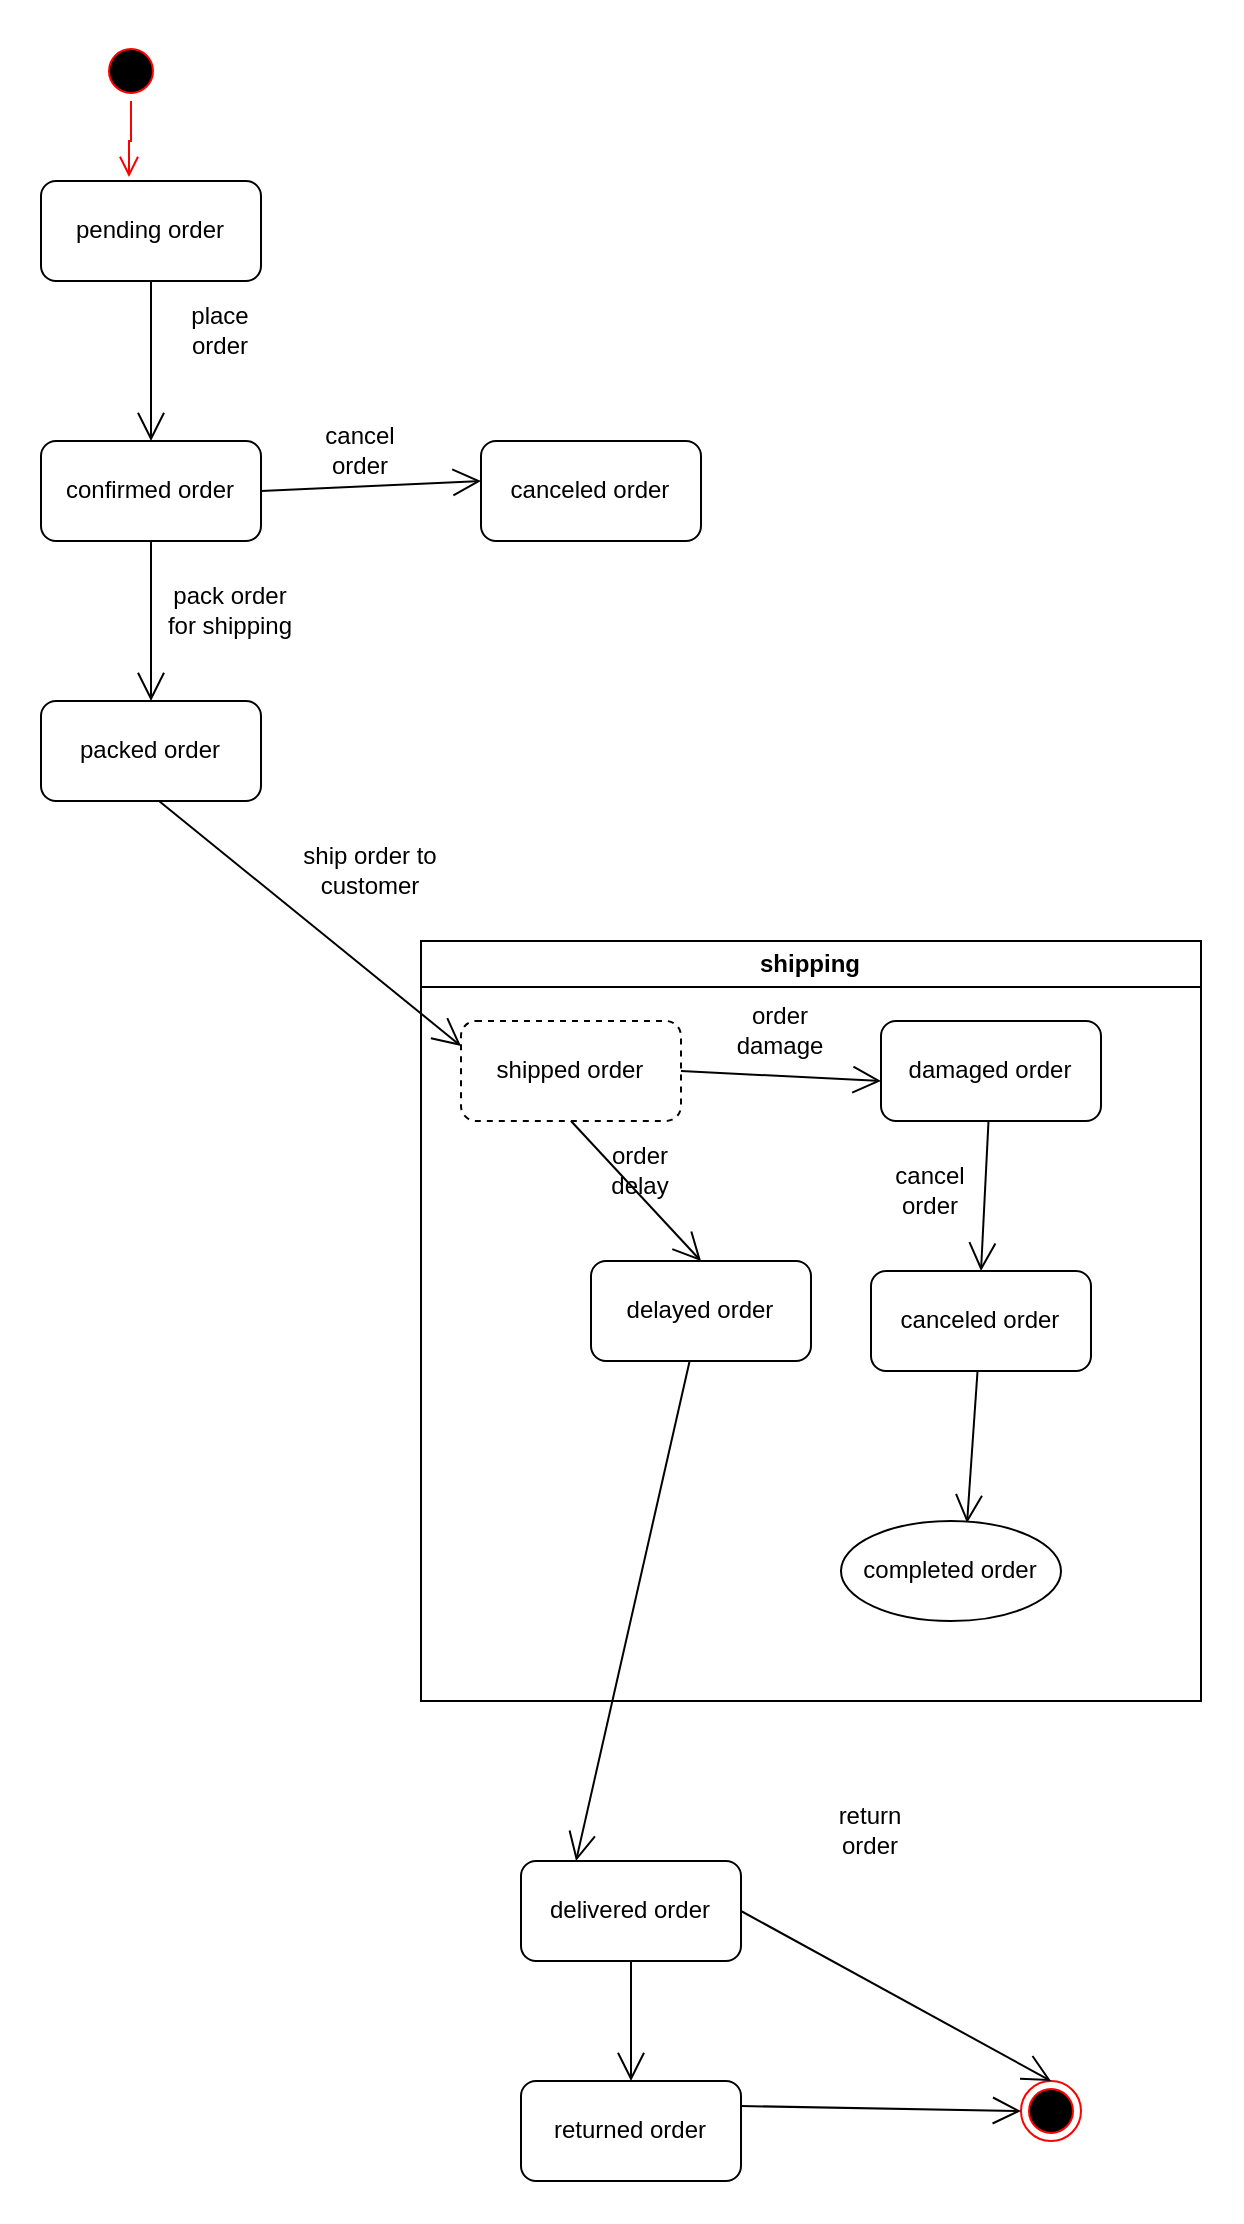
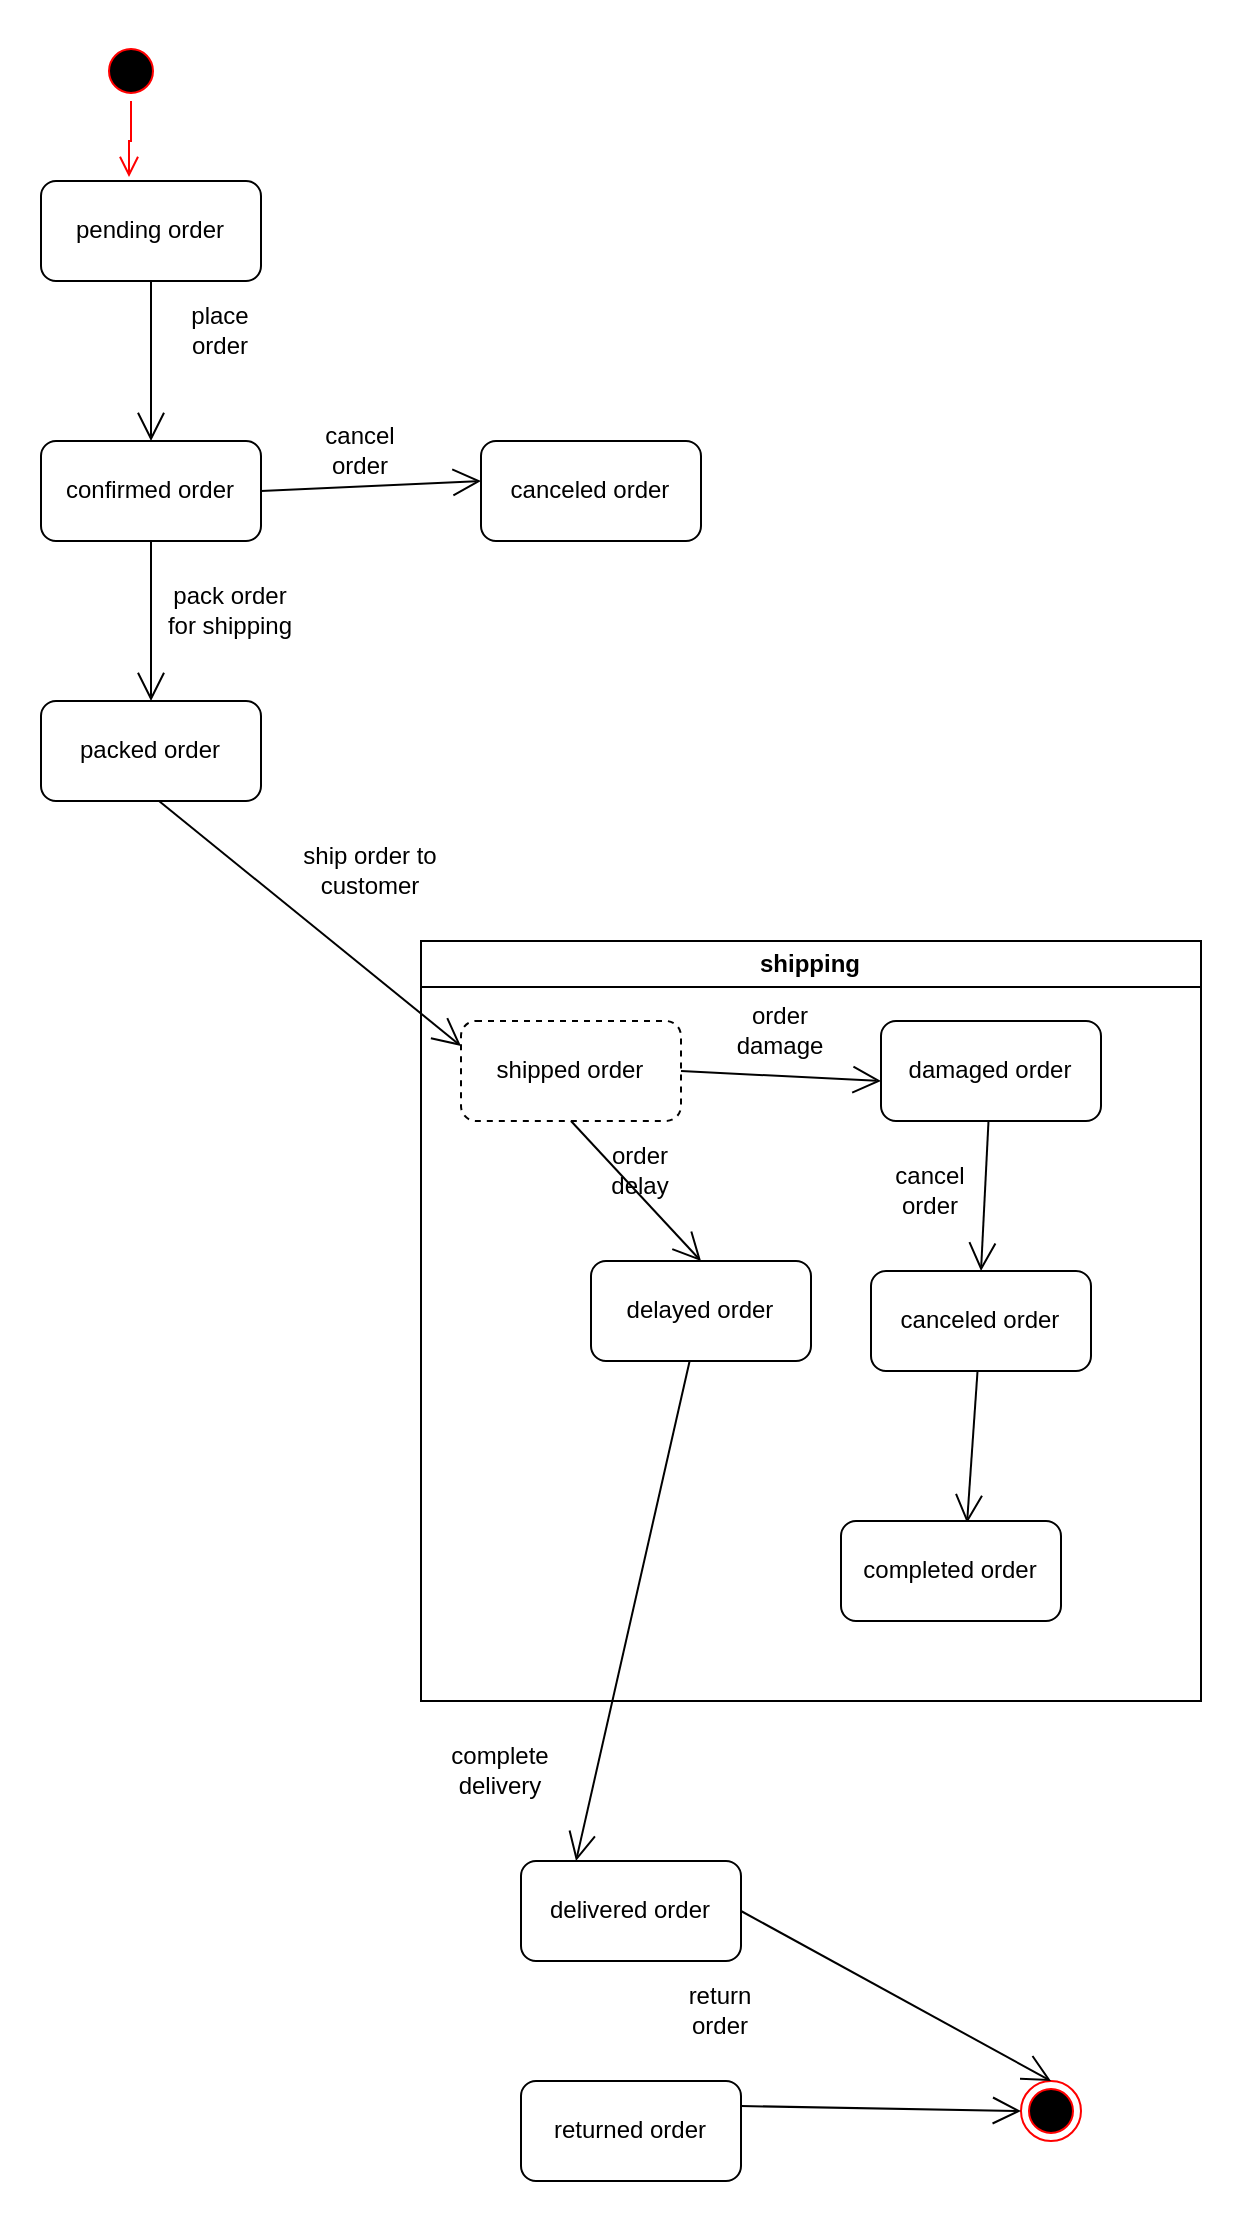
node "completed order": shape ellipse -> rounded rectangle
node "complete delivery": added
node "return order": moved (871, 1831) -> (721, 2011)
edge "delivered order" -> "returned order": removed
